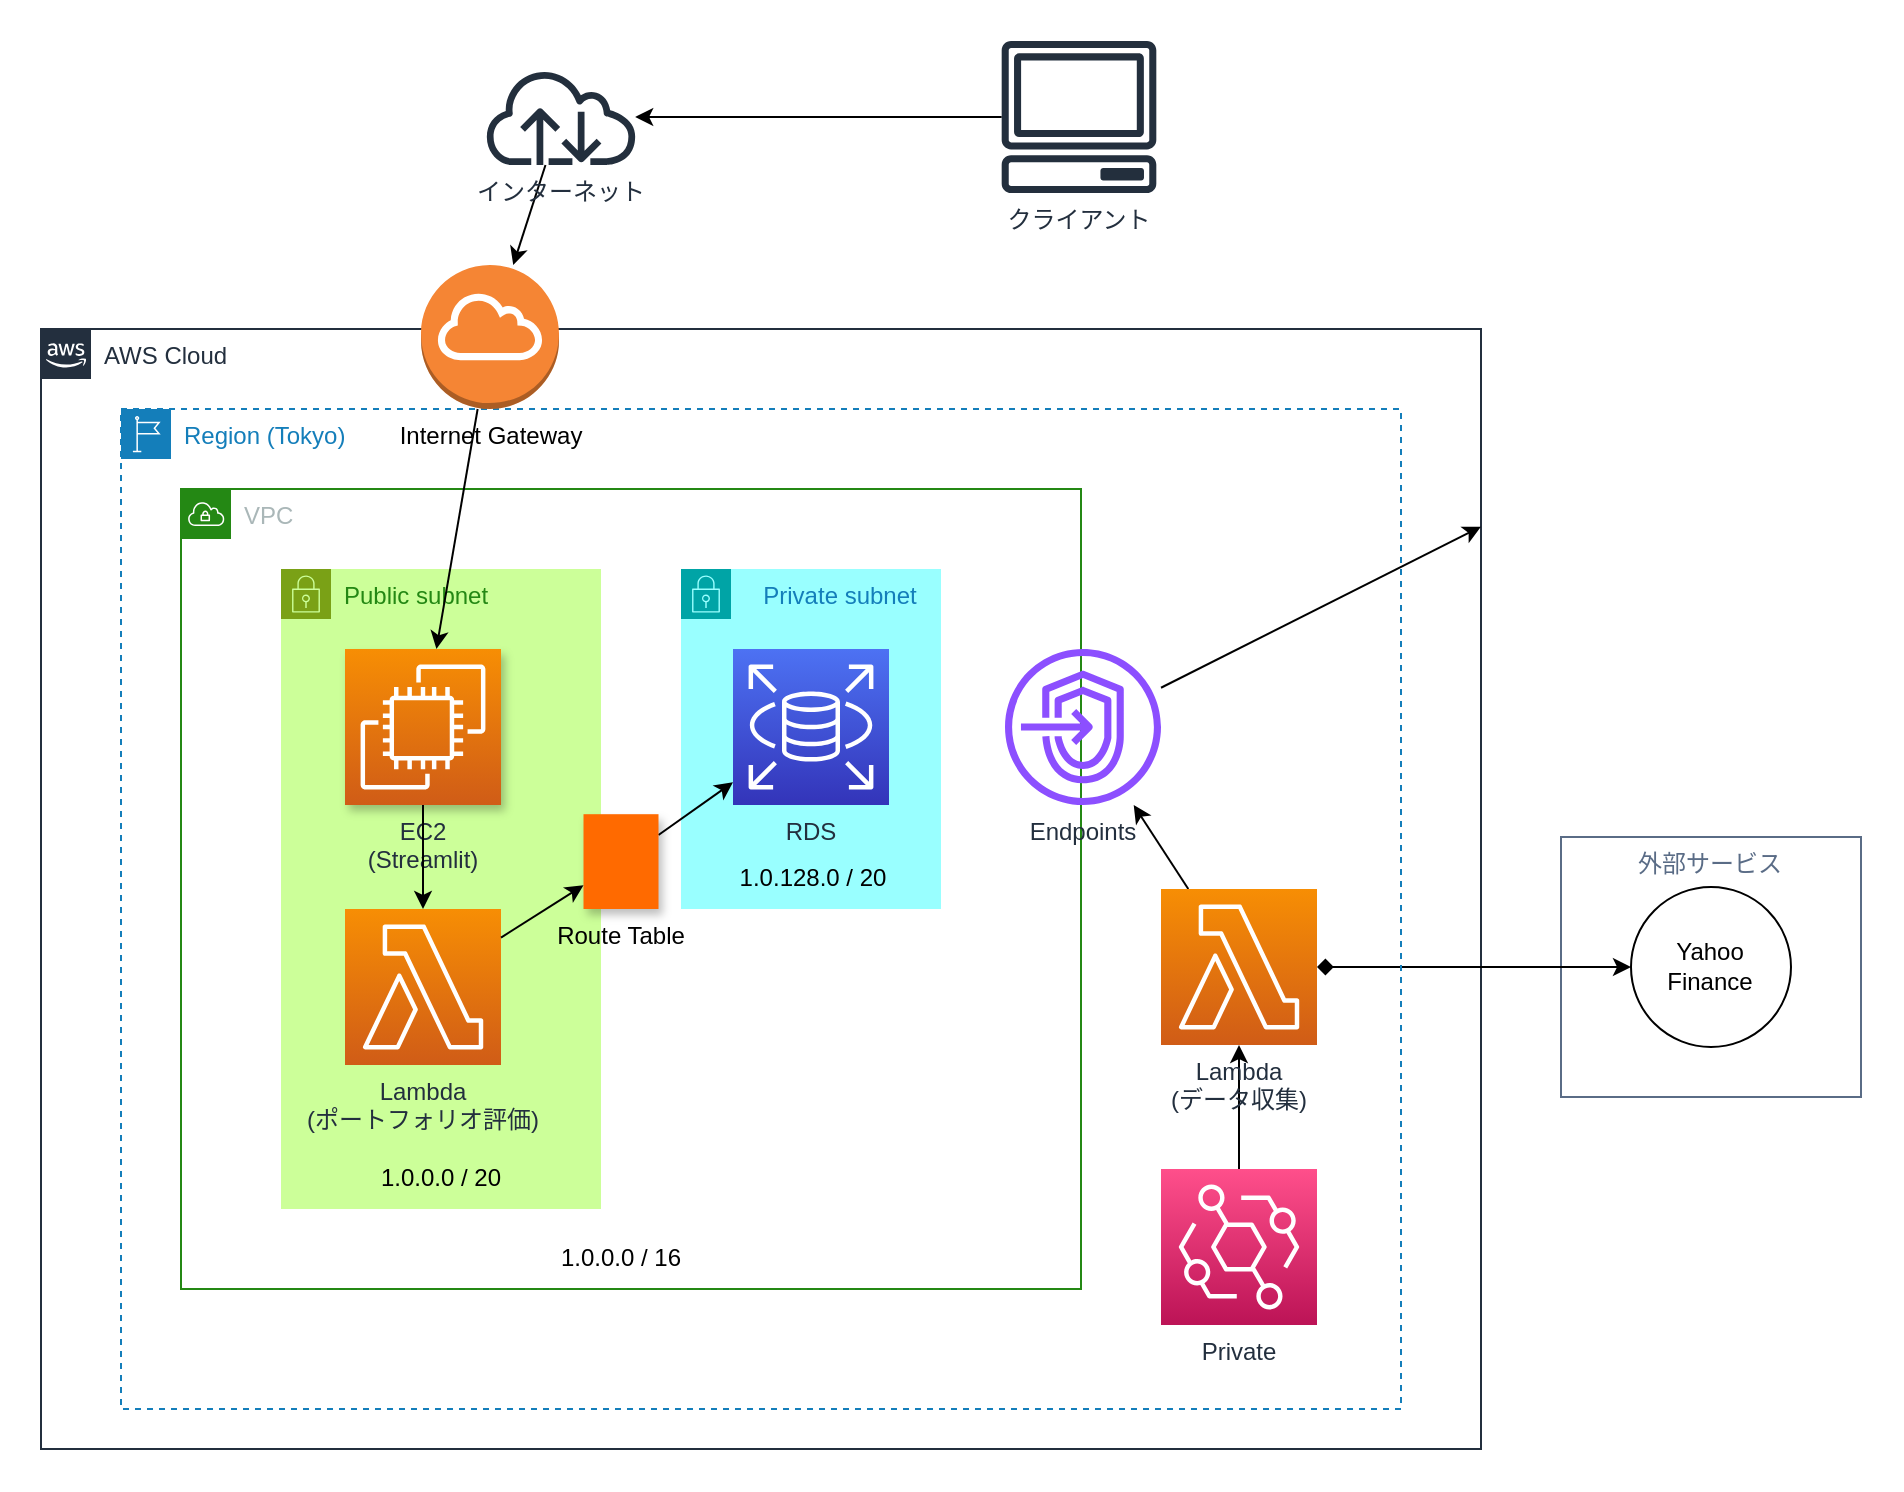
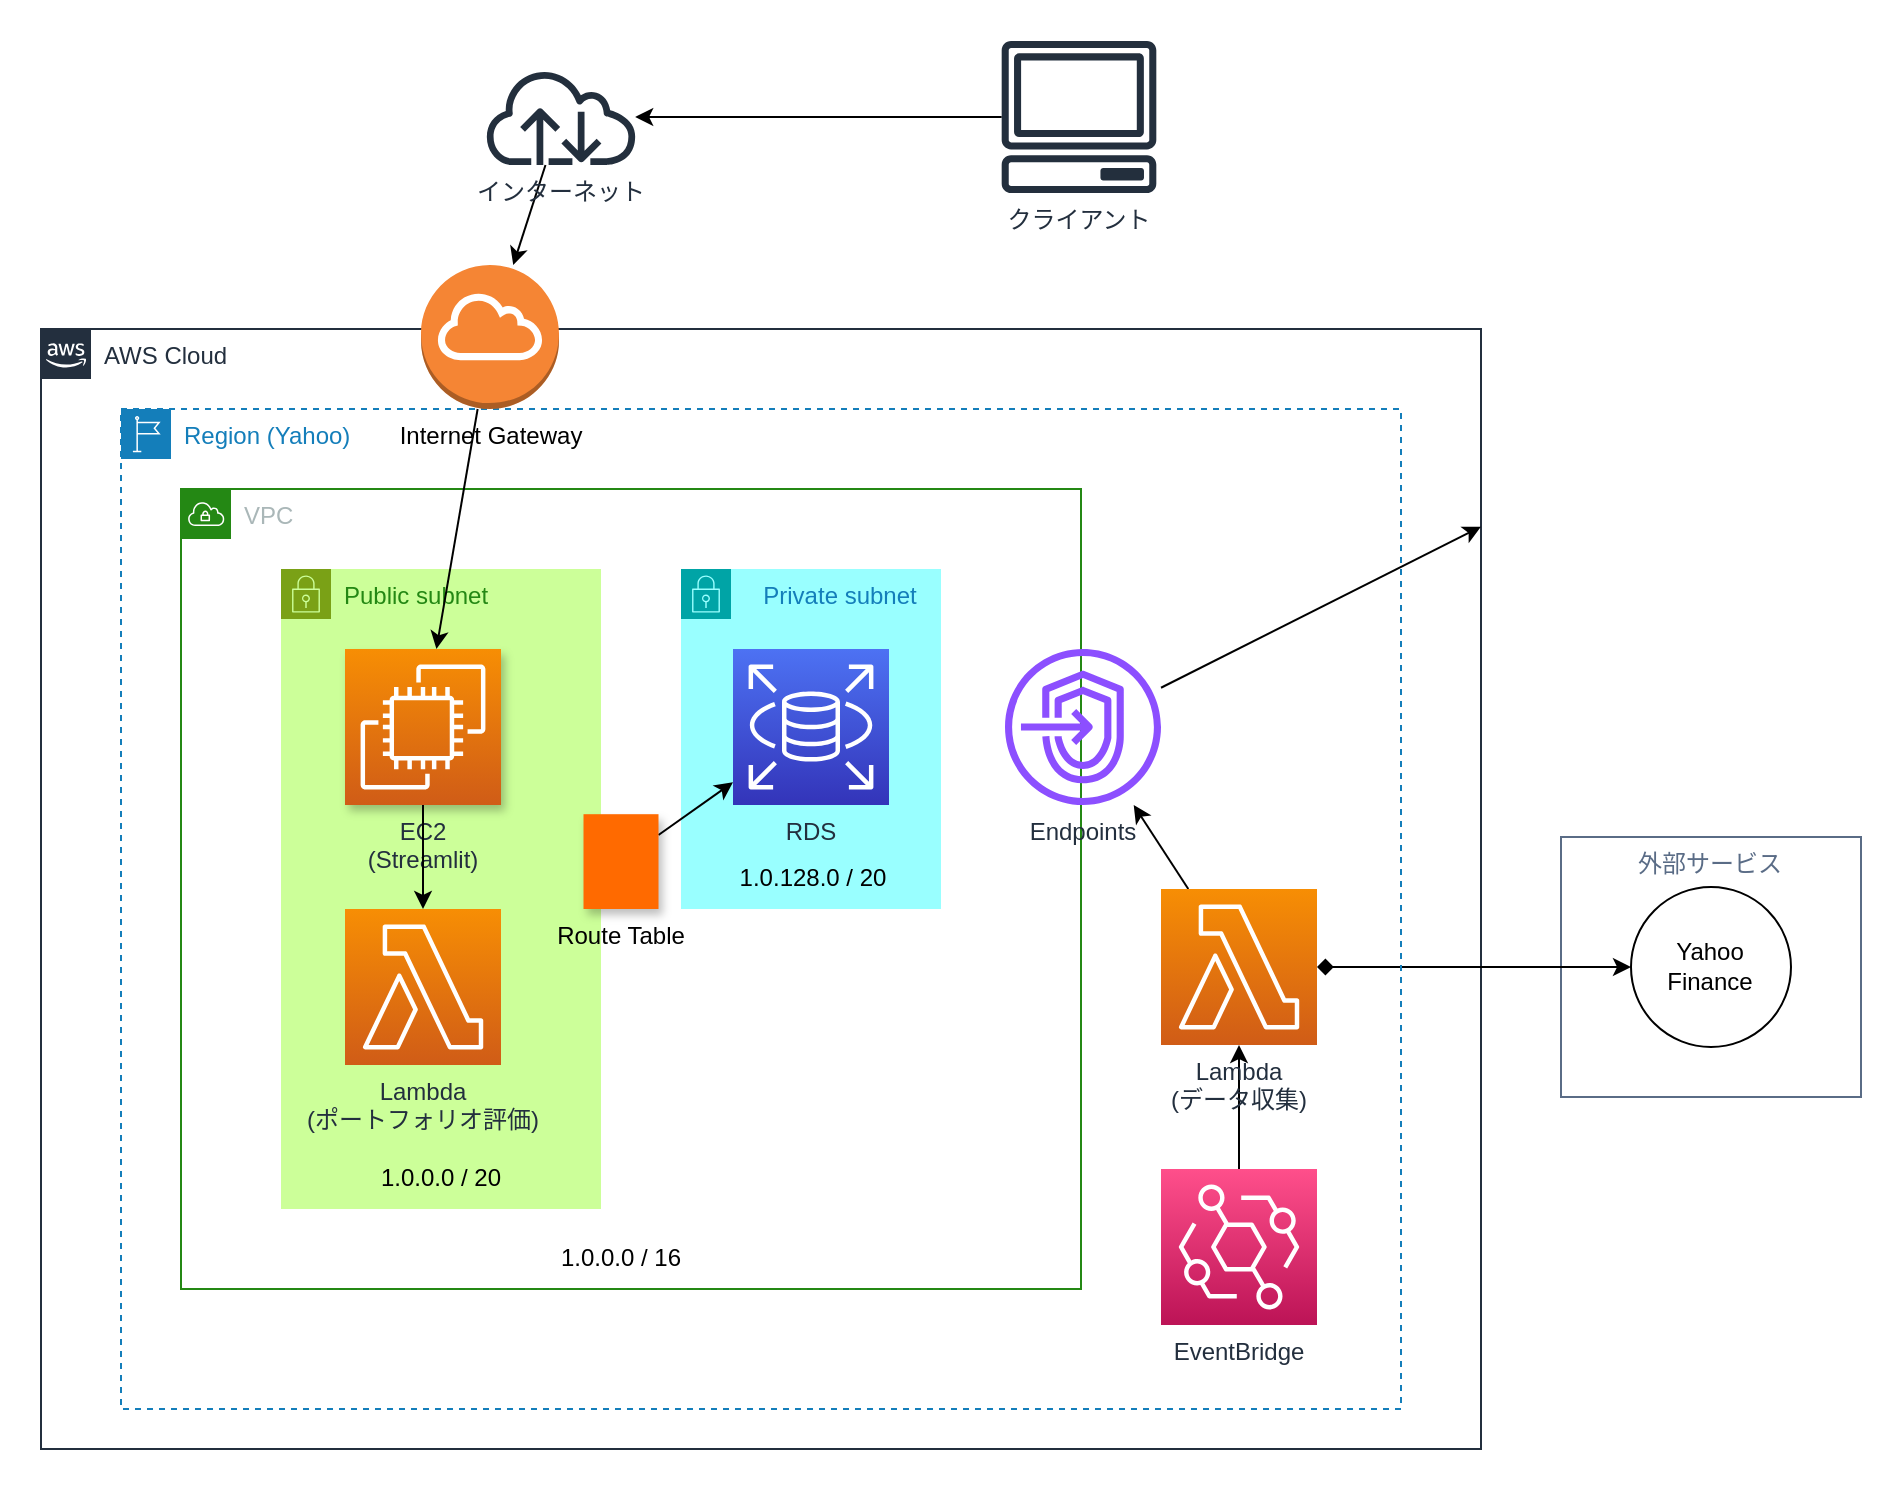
node "Region (Tokyo)": label "Region (Tokyo)" -> "Region (Yahoo)"
edge "Lambda (ポートフォリオ評価)" -> "Route Table": removed
node "Private": label "Private" -> "EventBridge"
